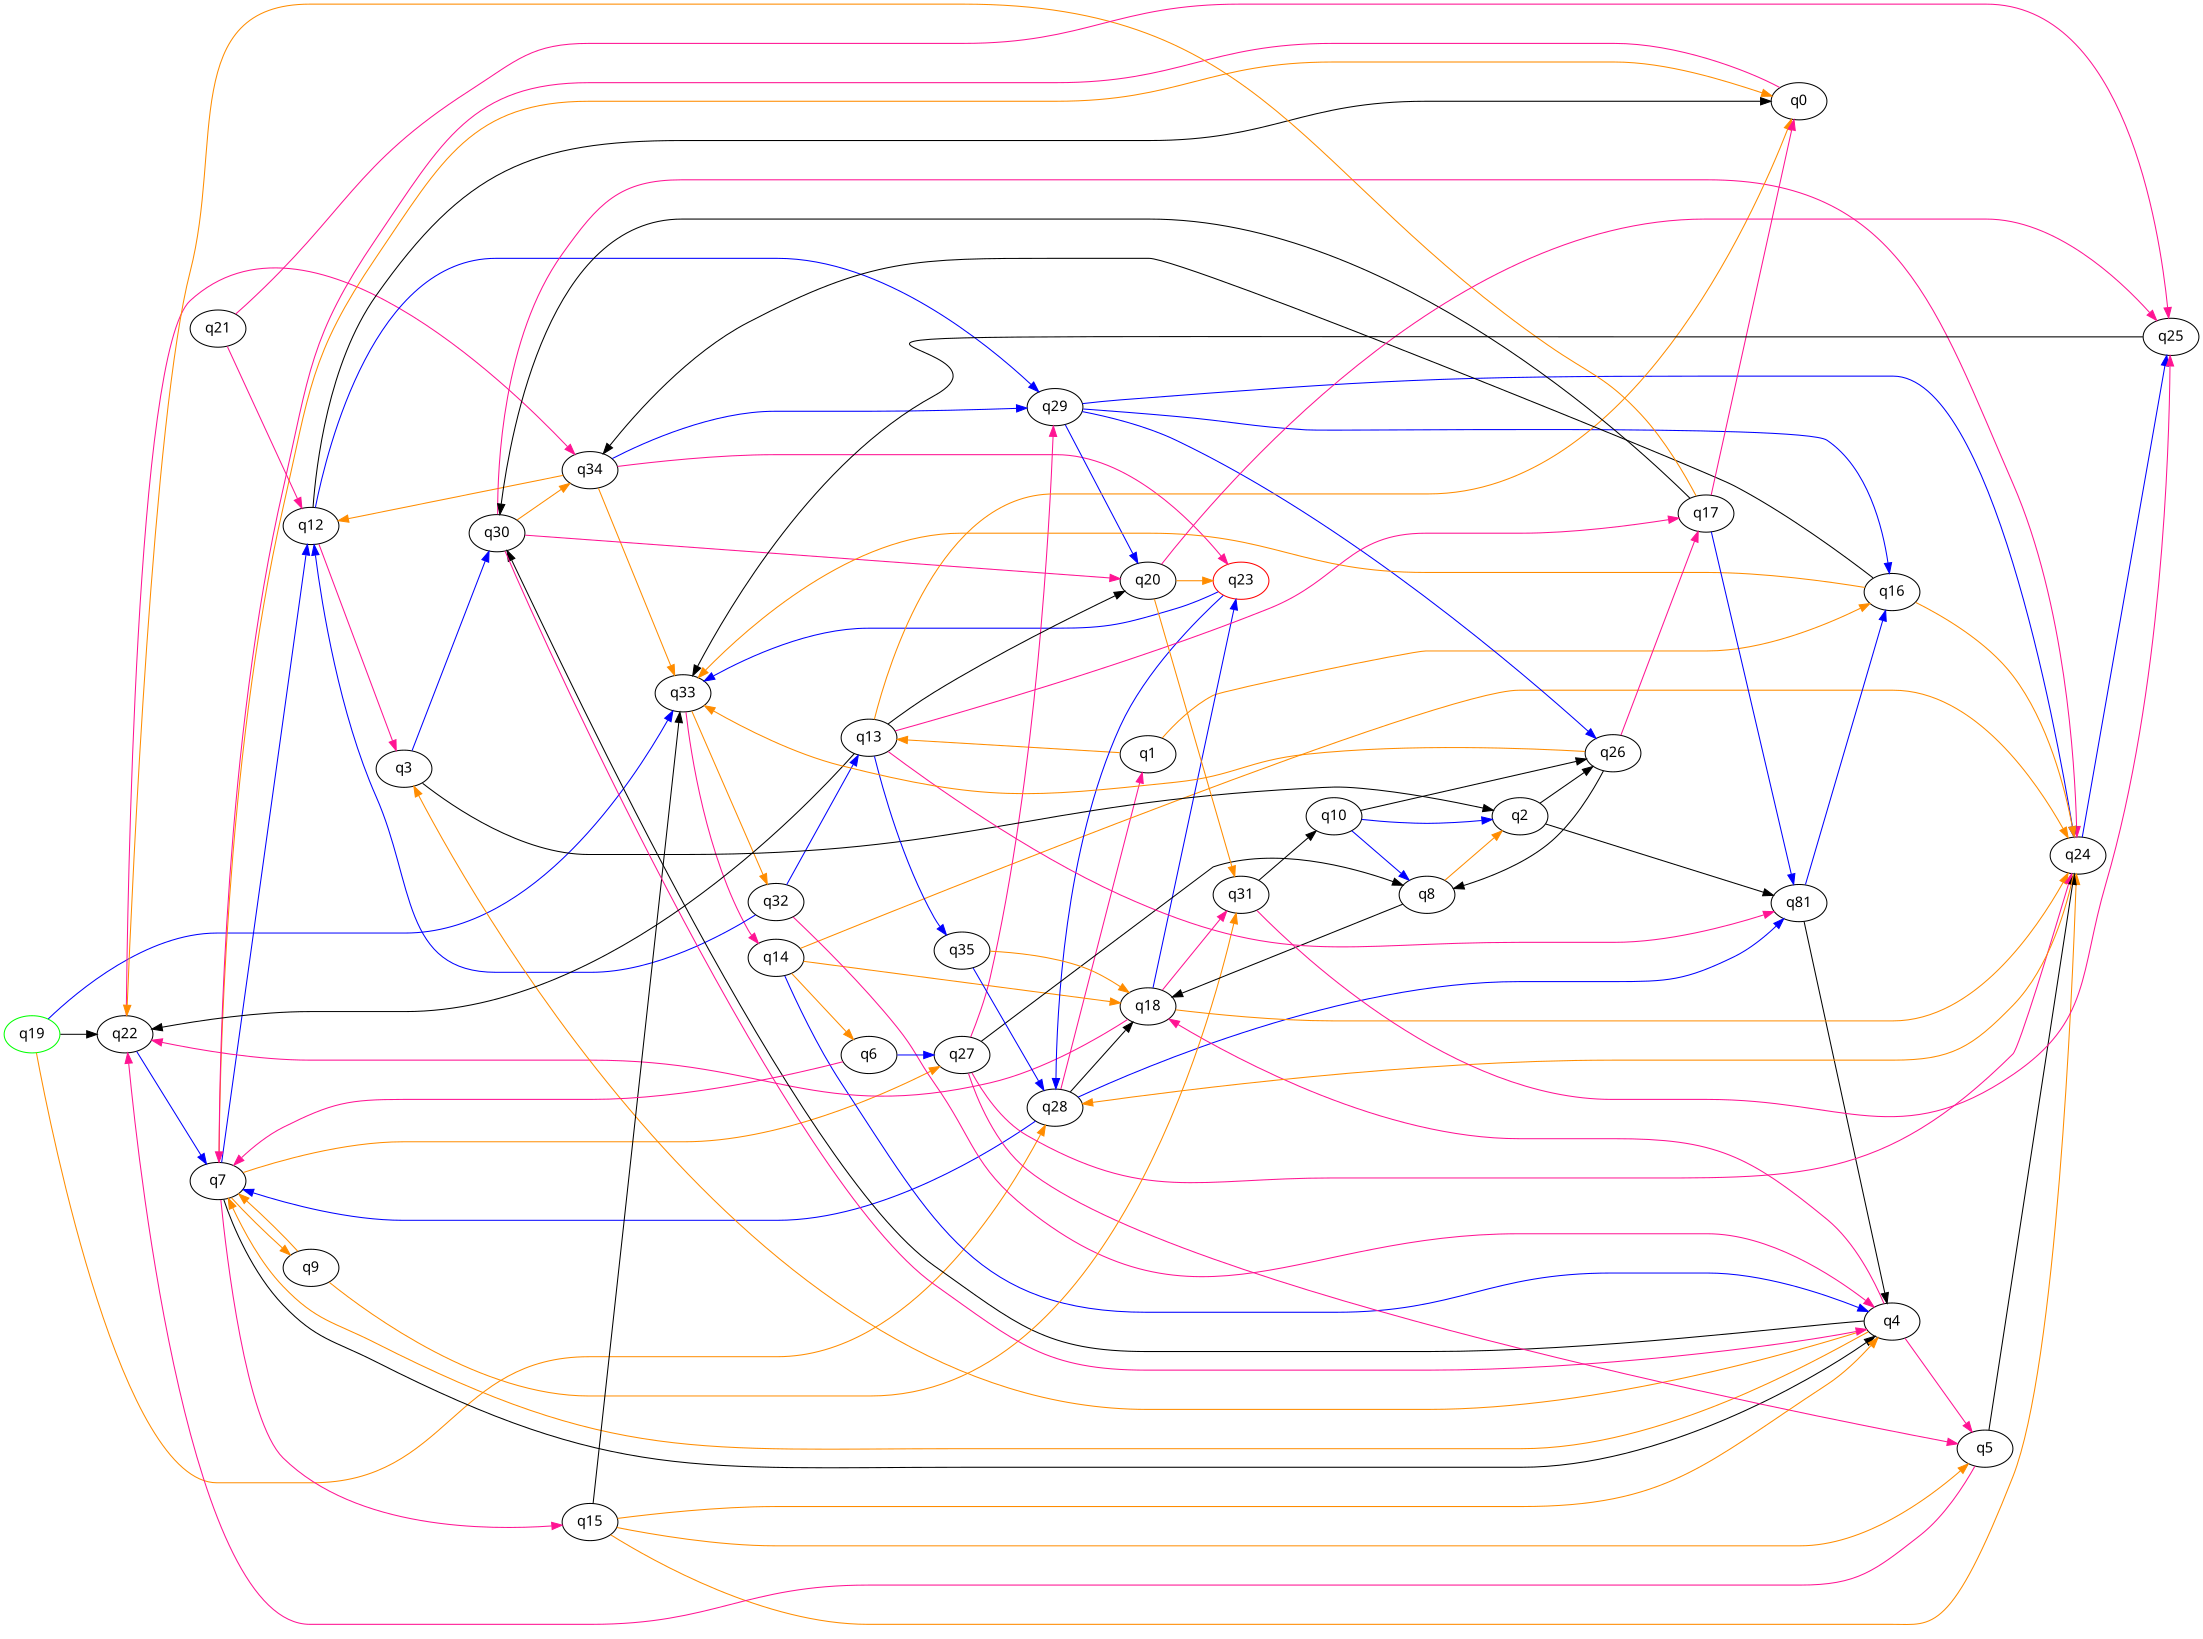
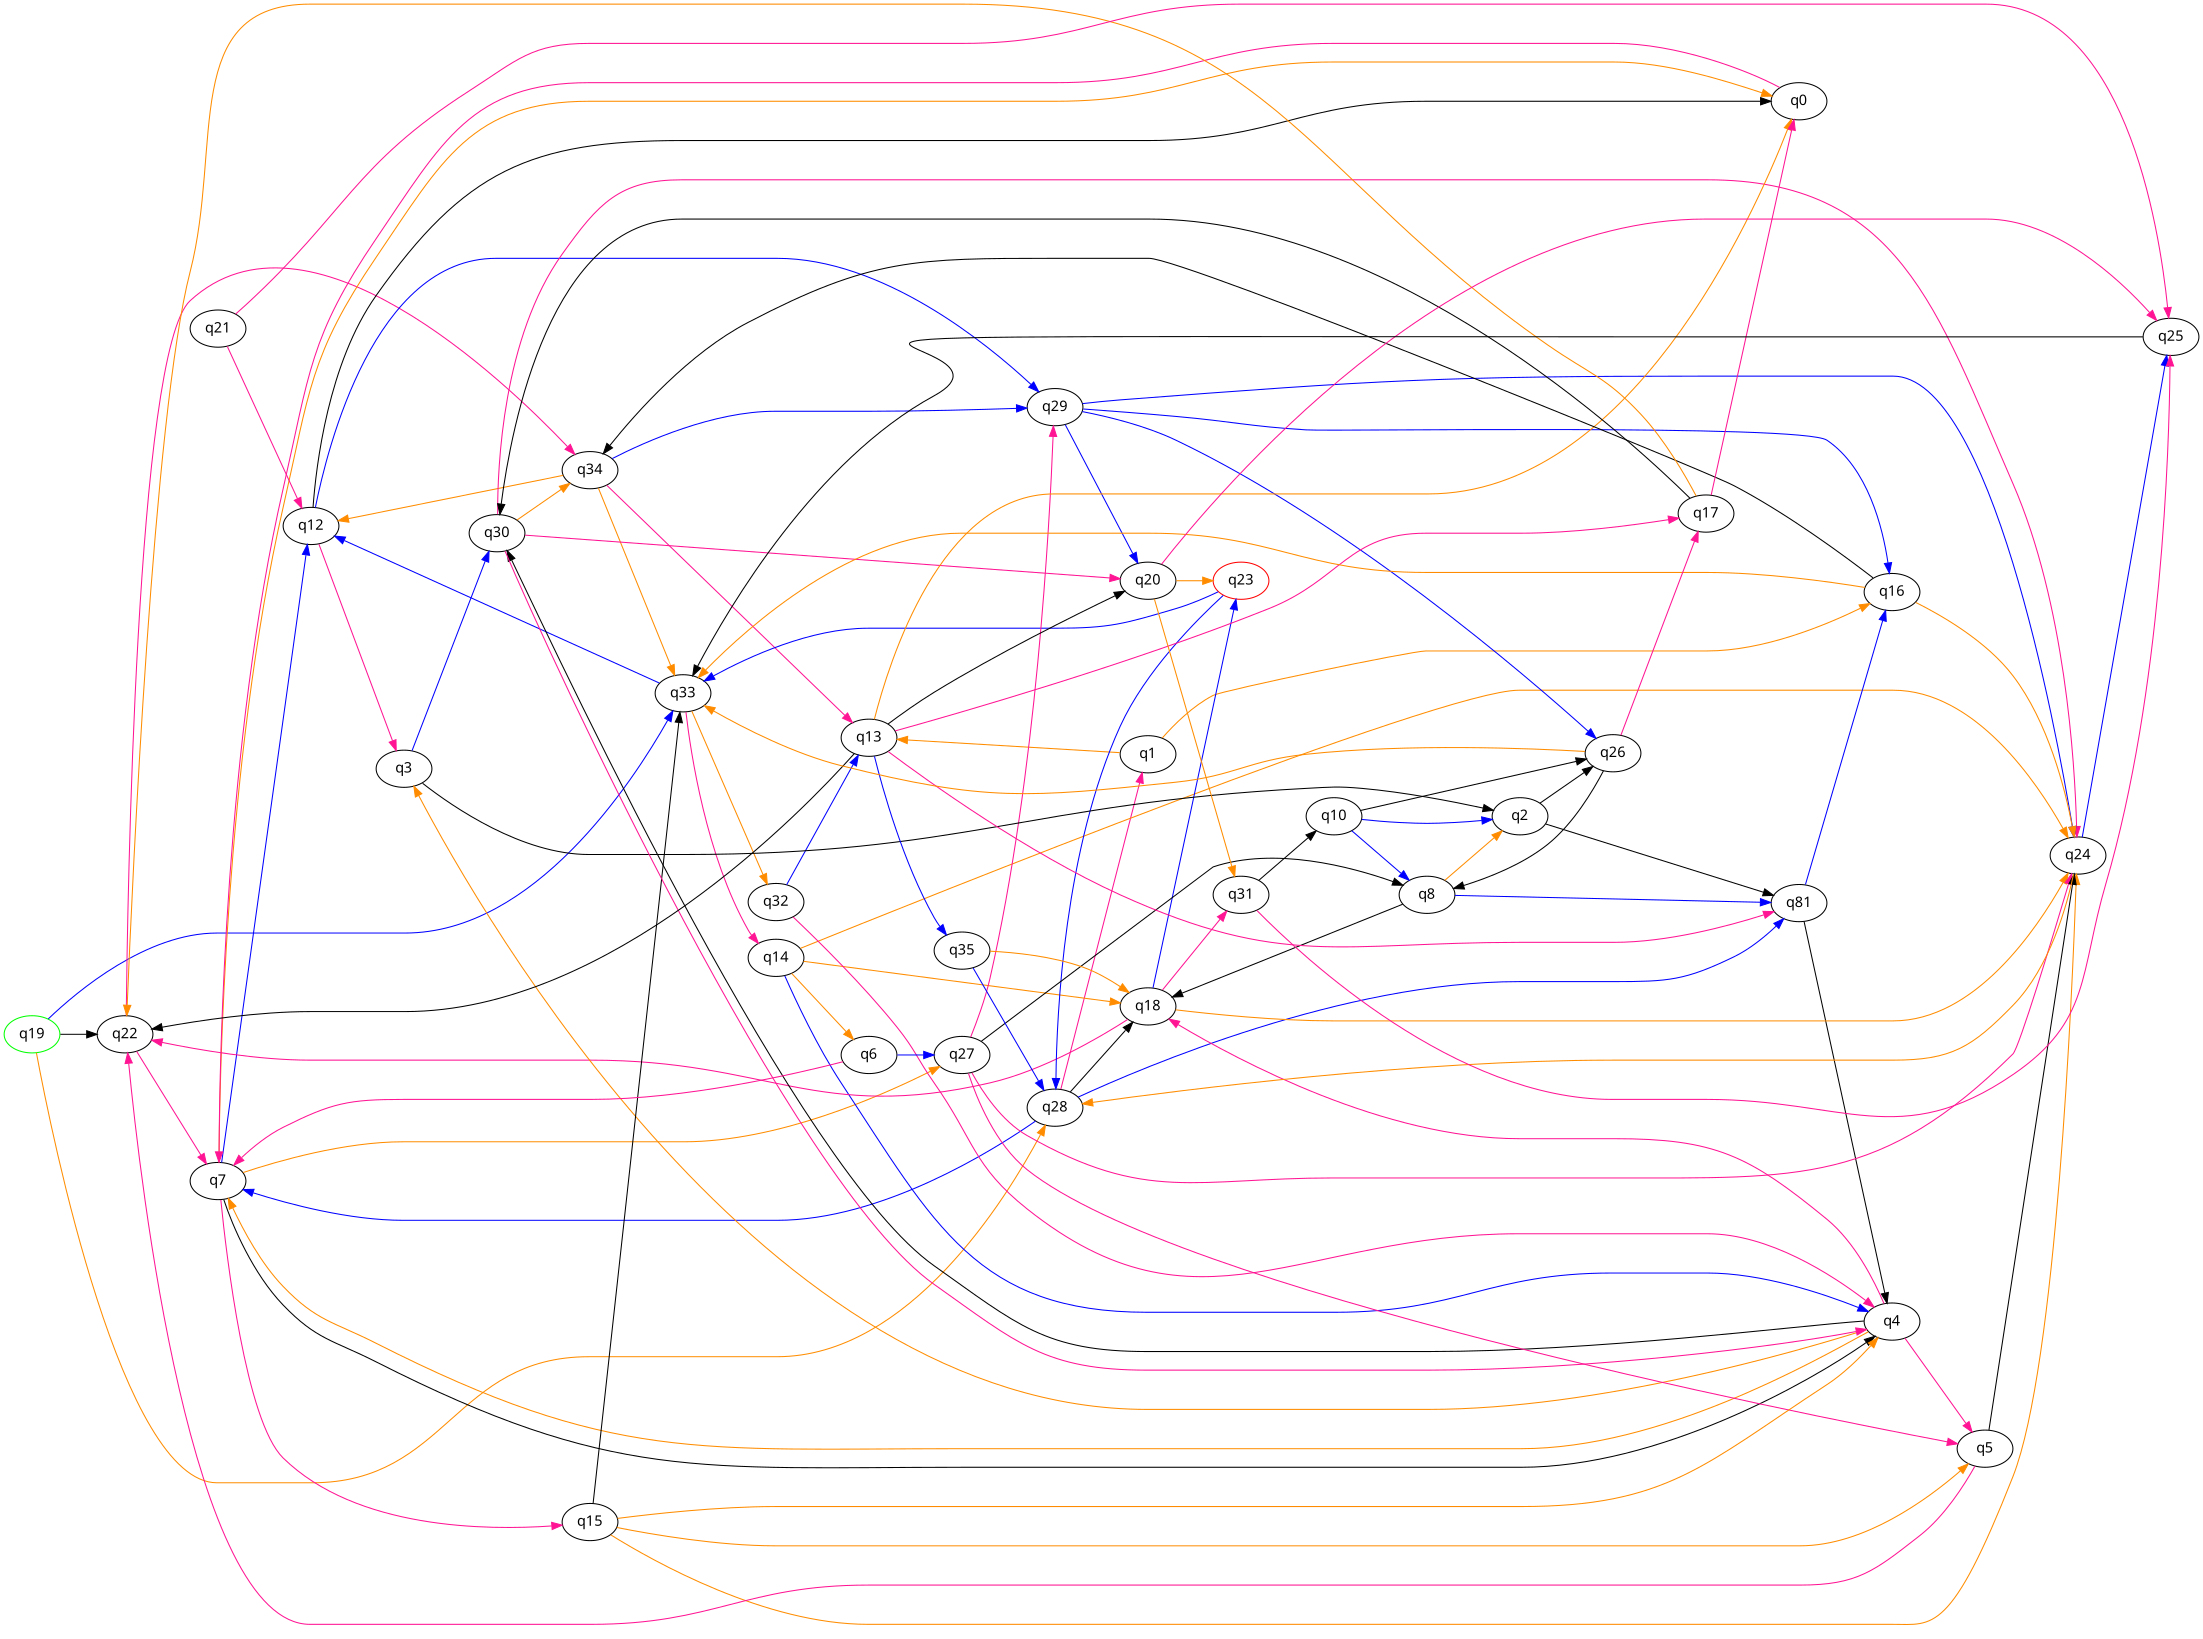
edge "q34" -> "q23": now "q34" -> "q13"
edge "q17" -> "q81": now "q8" -> "q81"
edge "q32" -> "q12": now "q33" -> "q12"
edge "q22" -> "q7": color blue -> deeppink
node "q9": removed
